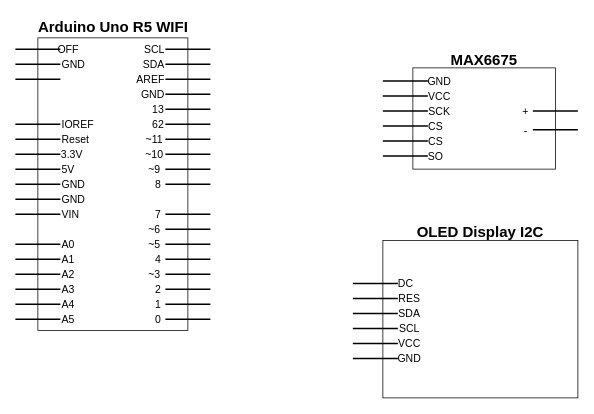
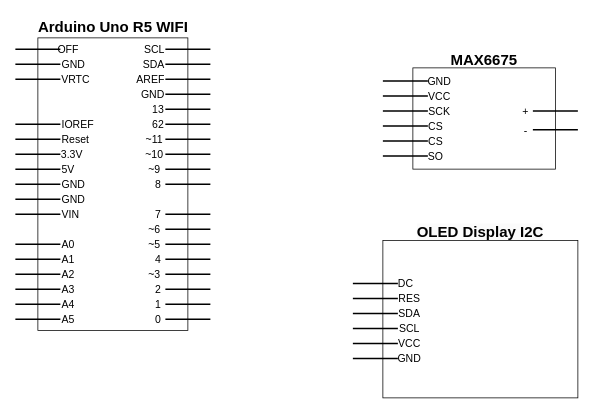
node "VRTC": added
